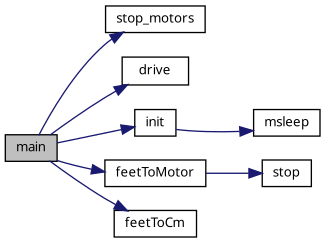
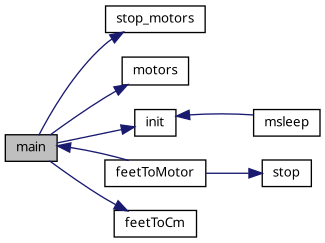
node "drive": label "drive" -> "motors"
edge "init" -> "msleep": reversed
edge "main" -> "feetToMotor": reversed
